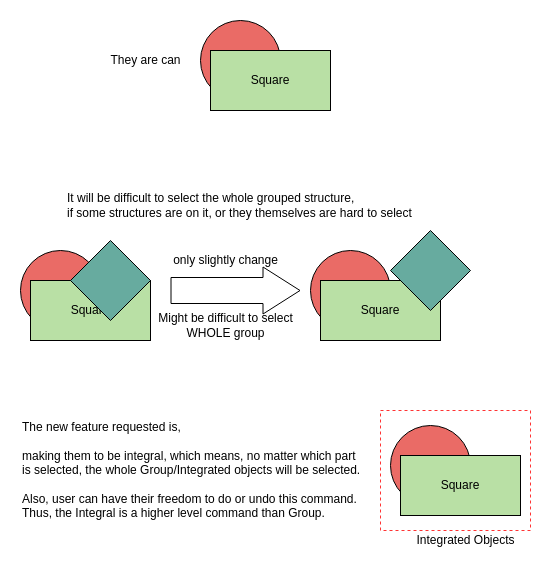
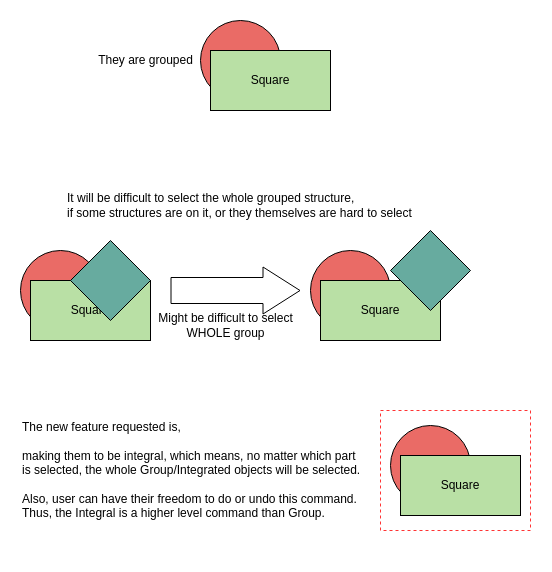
node "They are can": label "They are can" -> "They are grouped"
node "only slightly change": removed
node "Integrated Objects": removed
